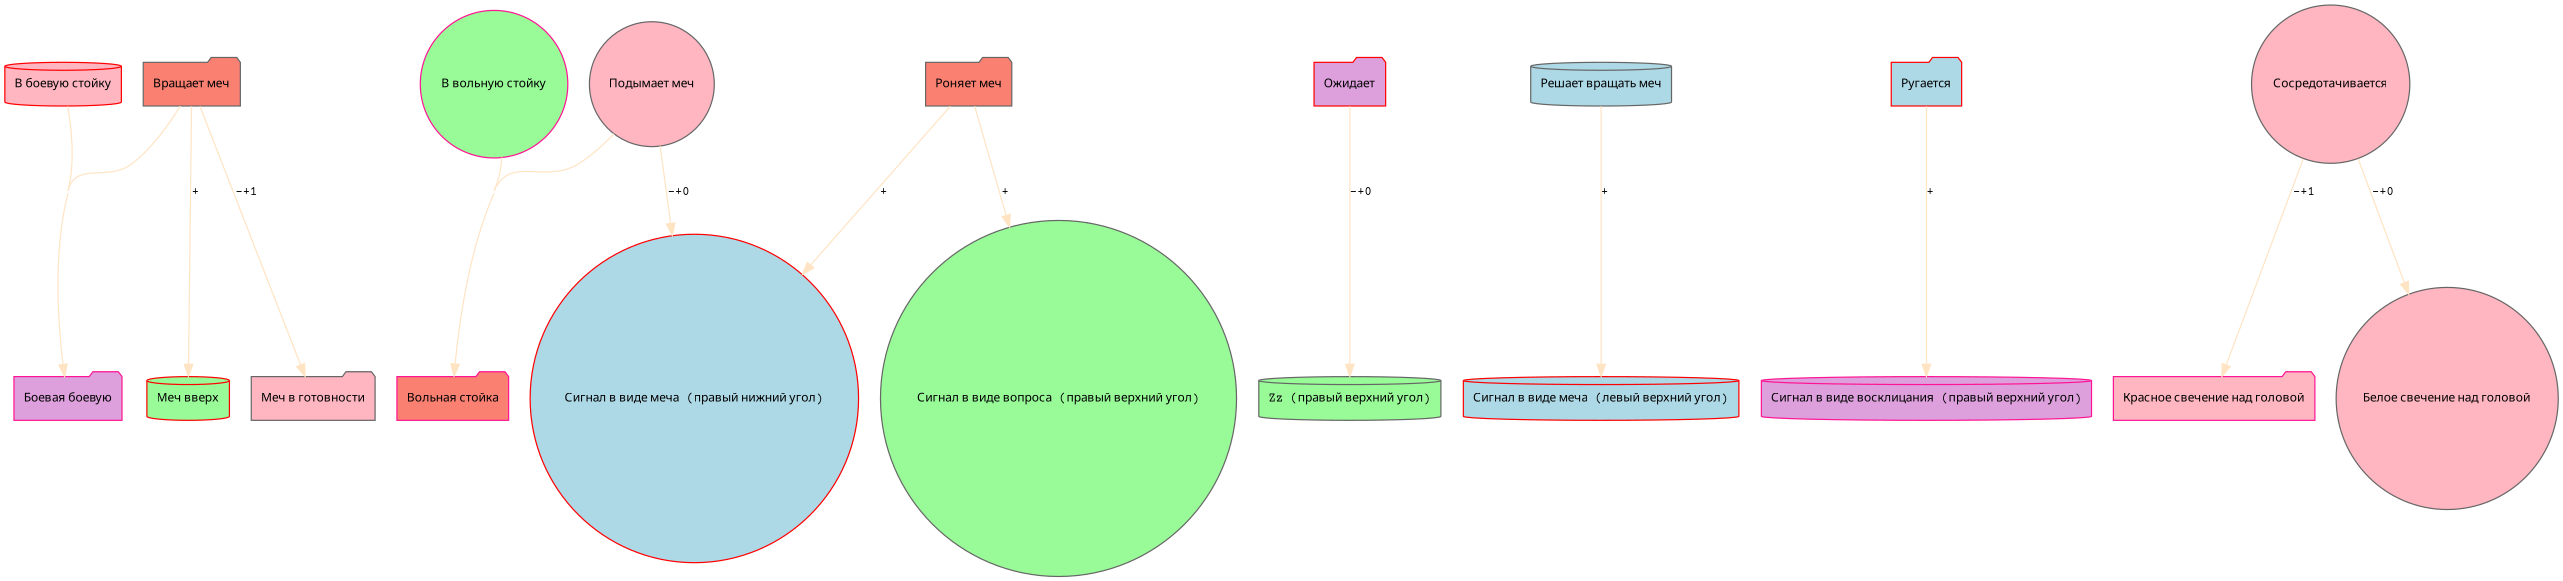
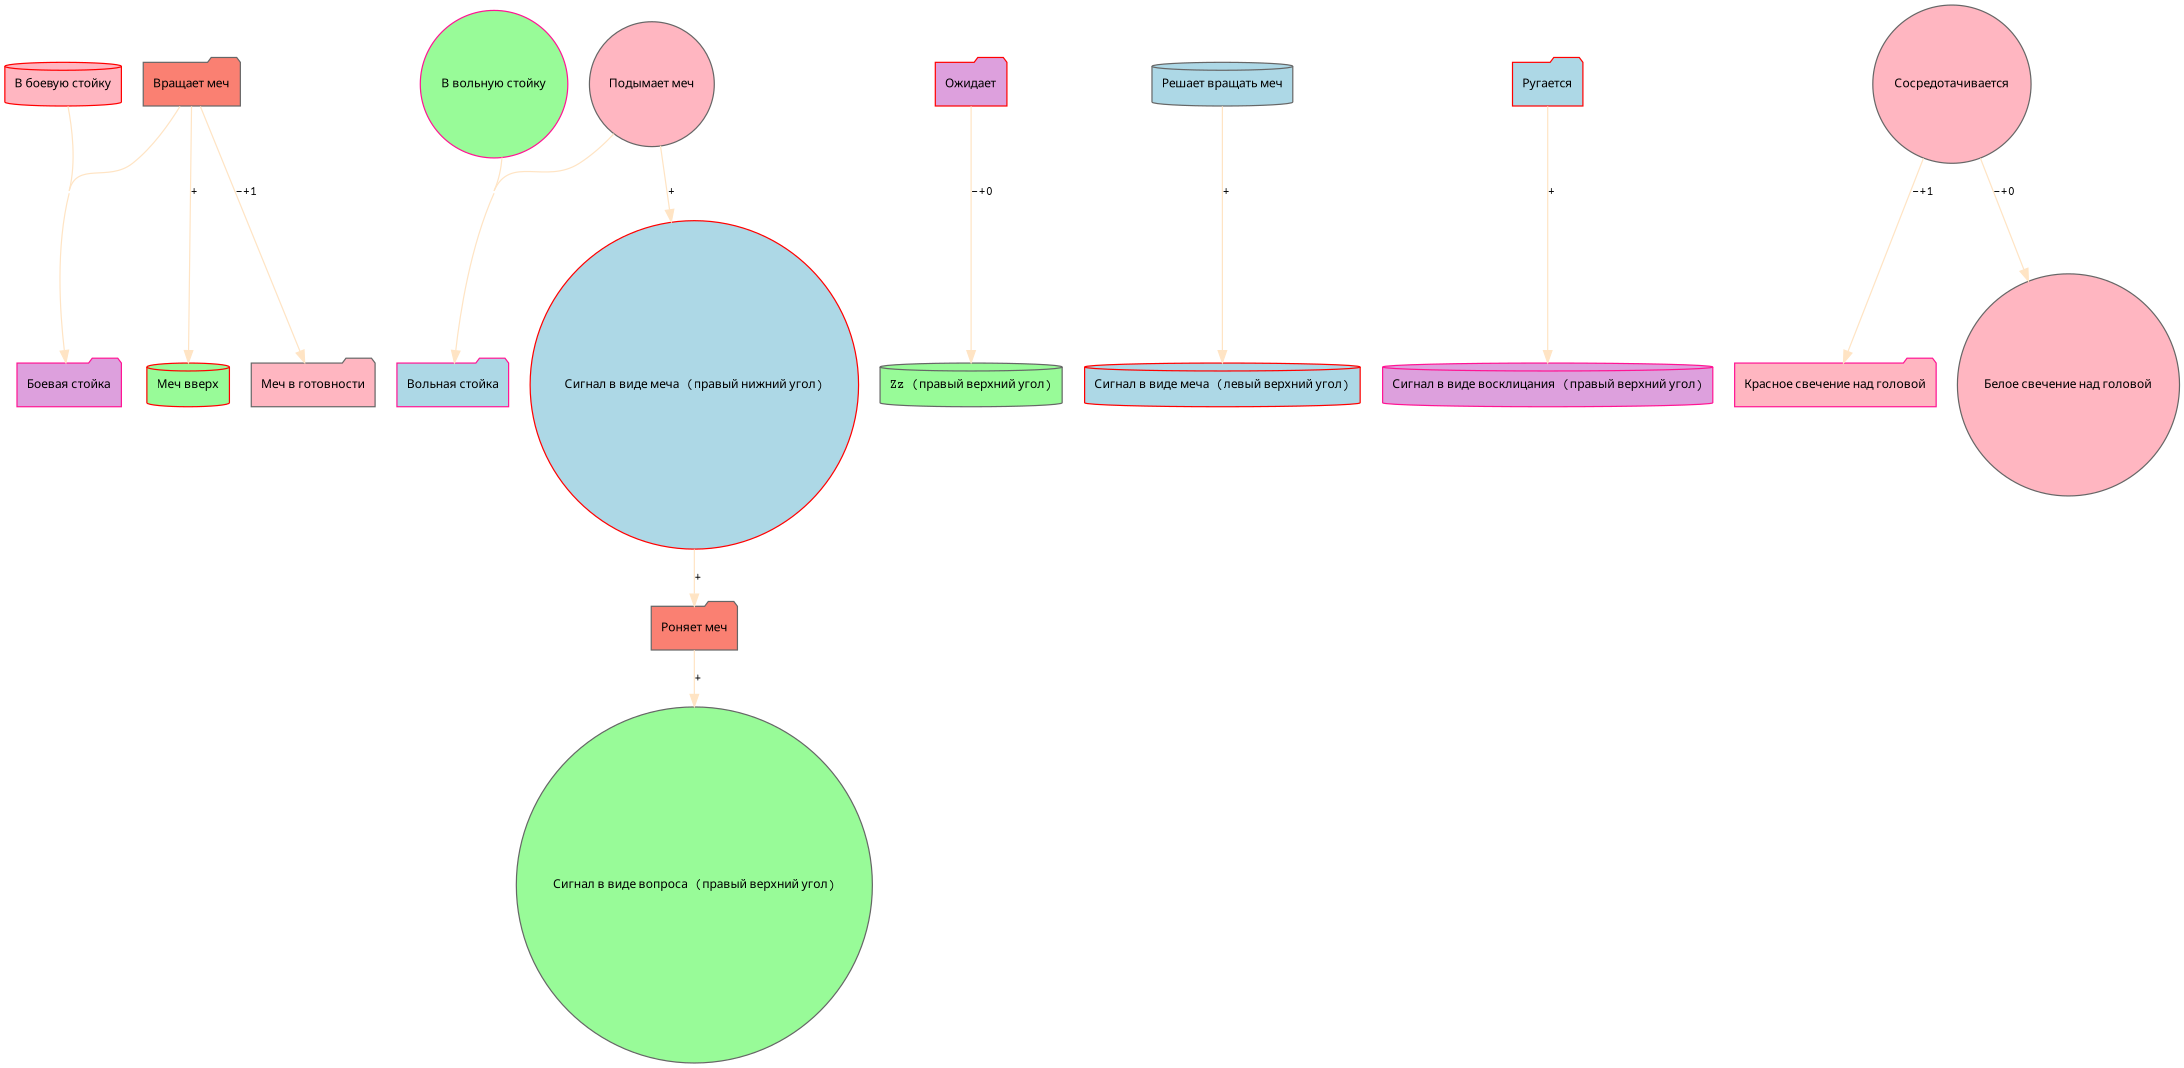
edge "Роняет меч" -> "Сигнал в виде меча (правый нижний угол)": reversed
edge "Подымает меч" -> "Сигнал в виде меча (правый нижний угол)": label "-+0" -> "+"
node "Боевая боевую": label "Боевая боевую" -> "Боевая стойка"
node "Вольная стойка": fillcolor salmon -> lightblue
